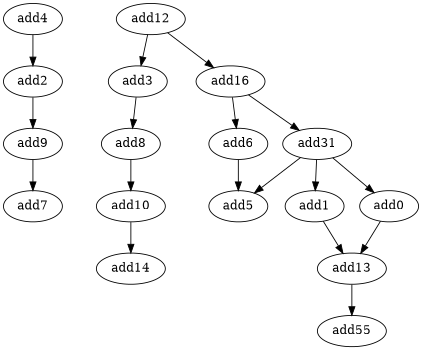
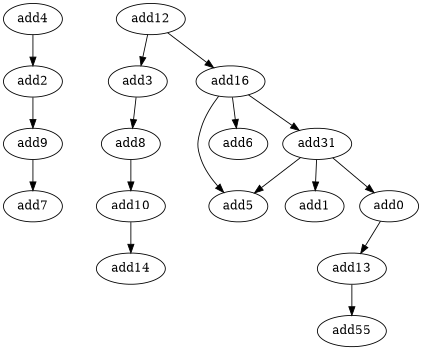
edge "add6" -> "add5": now "add16" -> "add5"
edge "add1" -> "add13": removed
